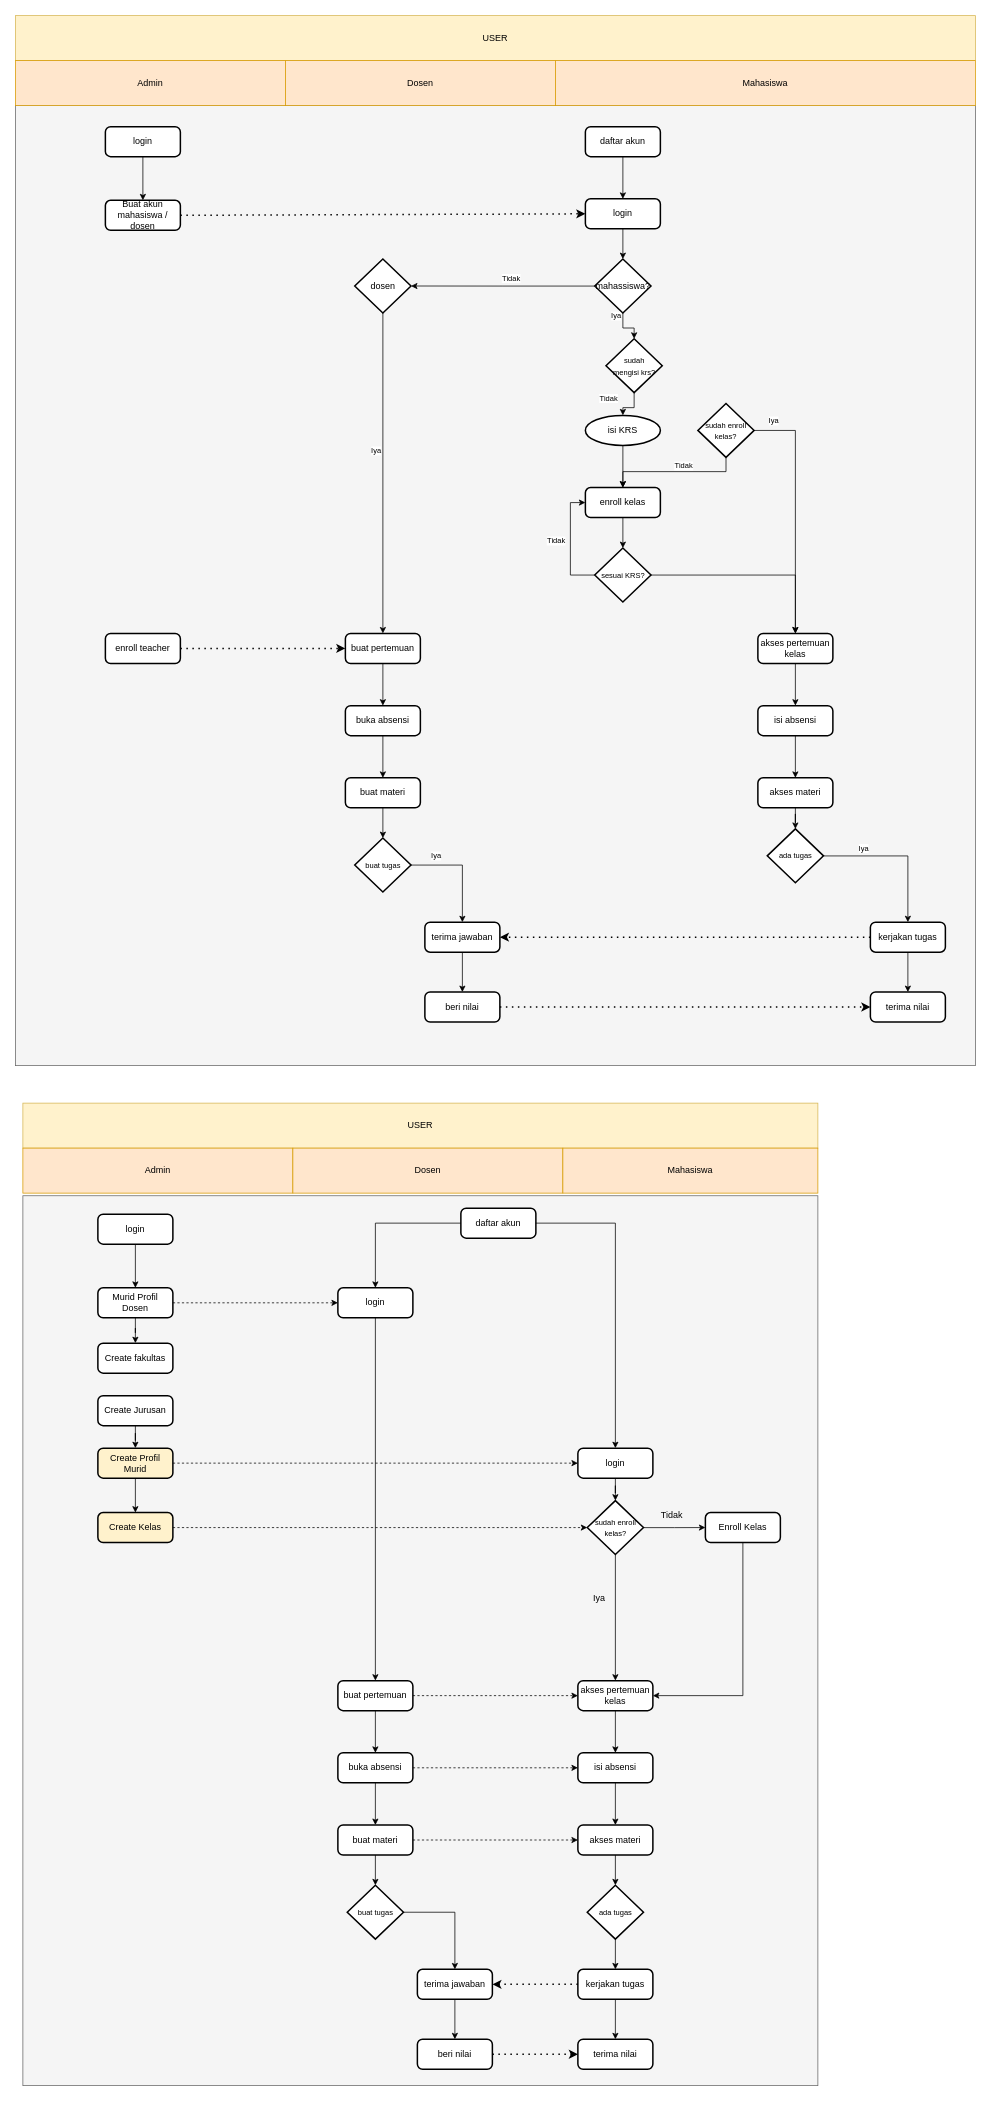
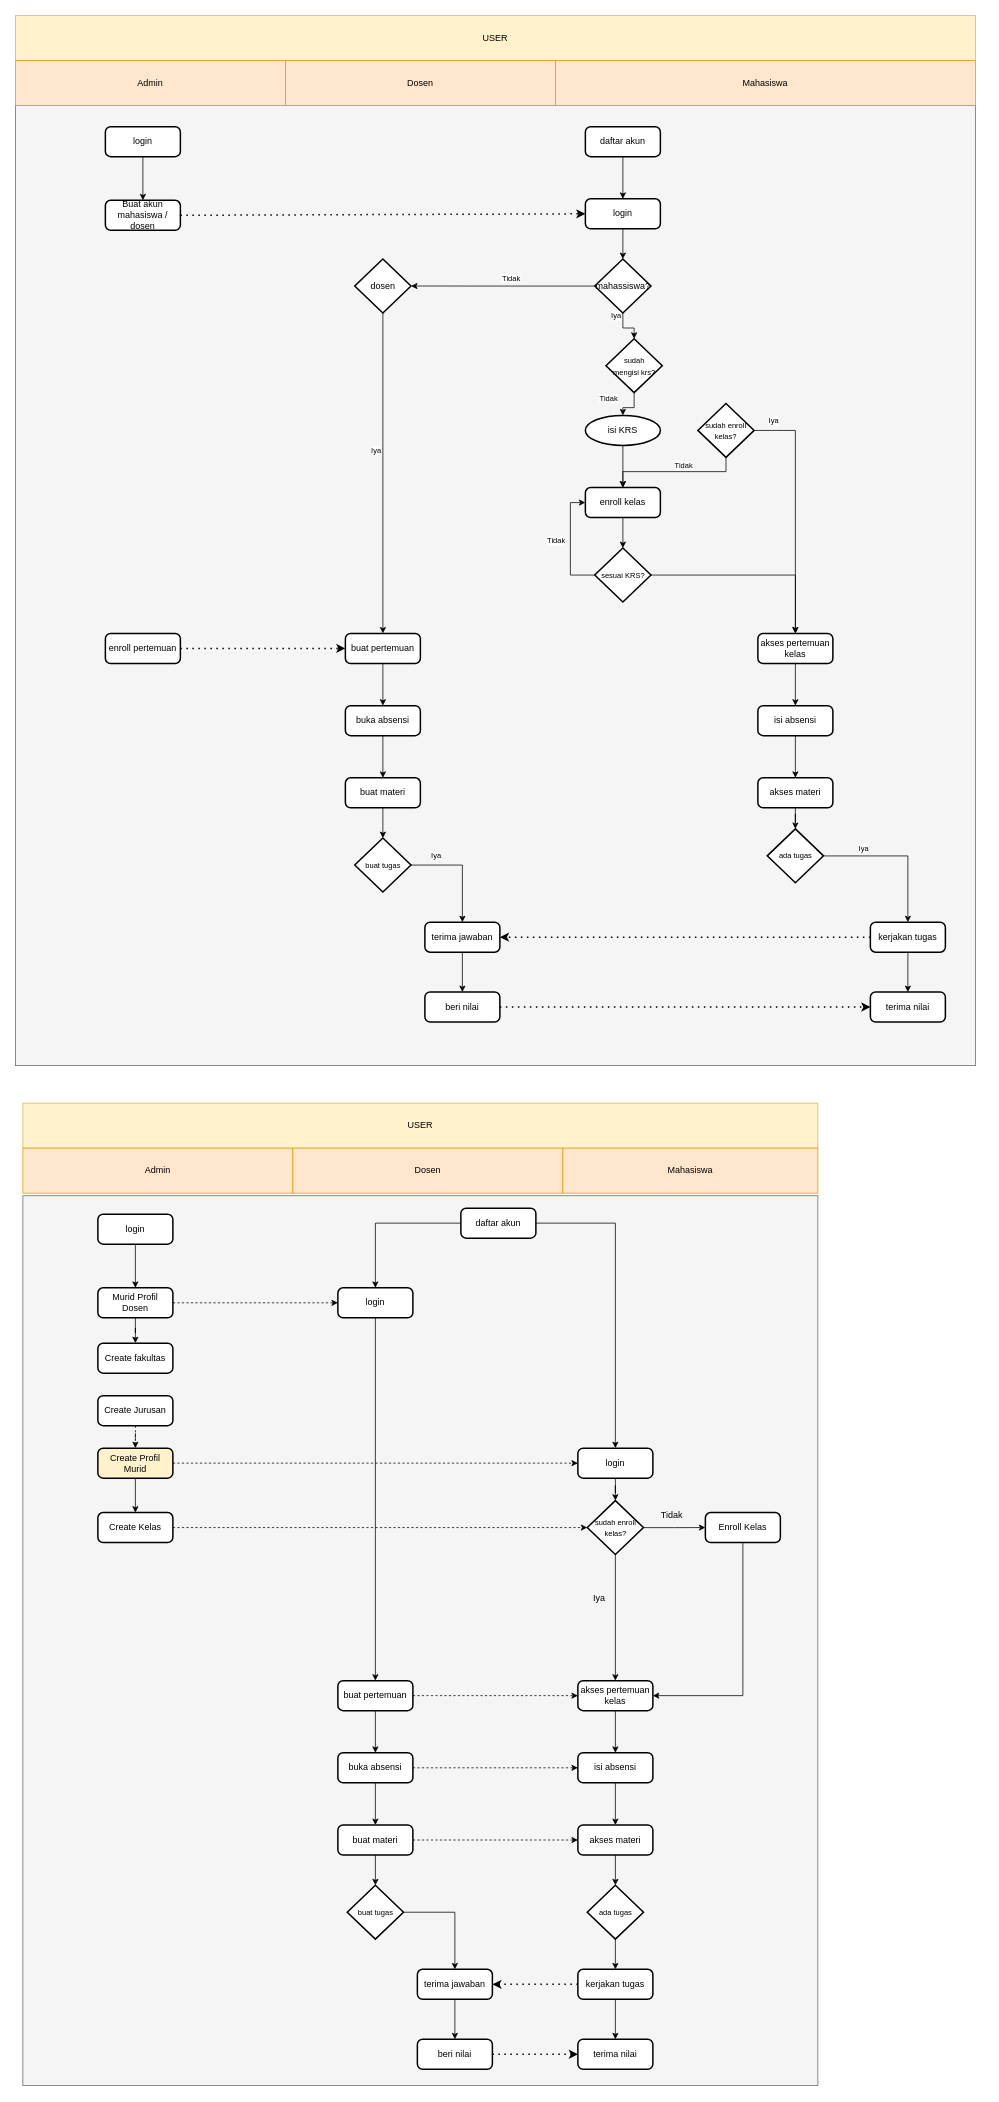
node "enroll teacher": label "enroll teacher" -> "enroll pertemuan"
edge "Create Jurusan" -> "Create Profil Murid": style solid -> dashed
node "Create Kelas": fillcolor #fff2cc -> #ffffff
